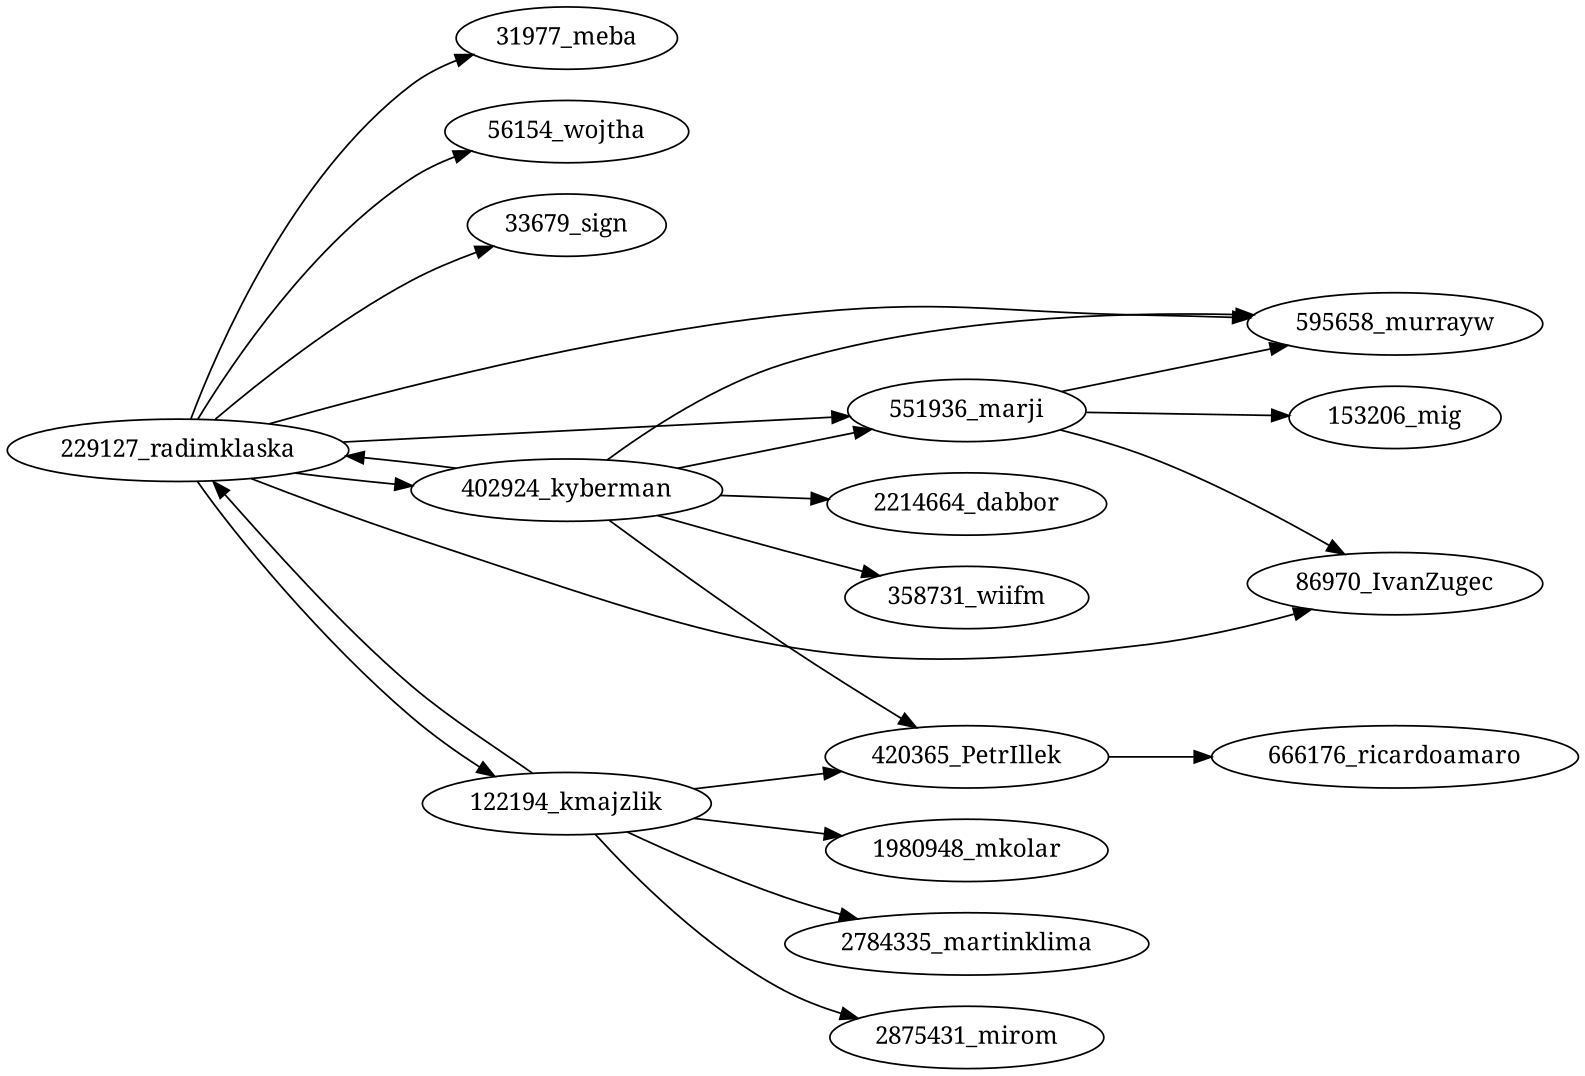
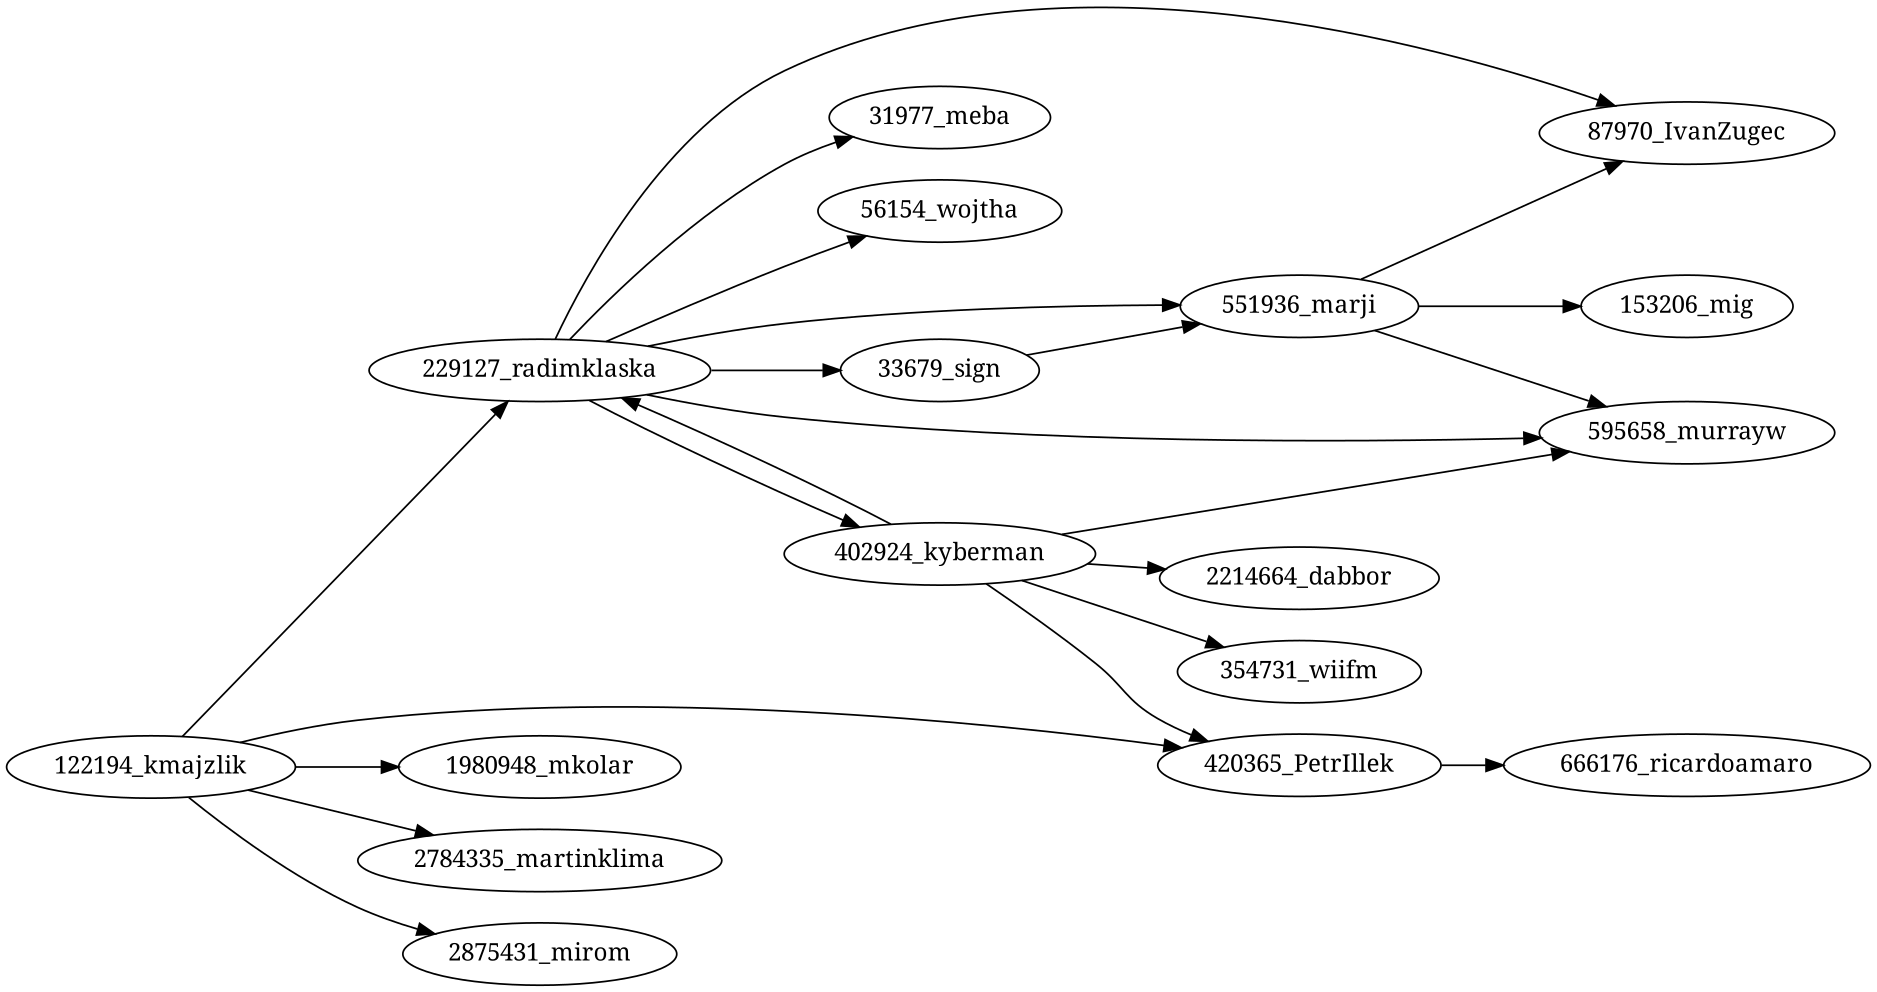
edge "402924_kyberman" -> "551936_marji": now "33679_sign" -> "551936_marji"
node "86970_IvanZugec": label "86970_IvanZugec" -> "87970_IvanZugec"
node "358731_wiifm": label "358731_wiifm" -> "354731_wiifm"
edge "229127_radimklaska" -> "122194_kmajzlik": removed
